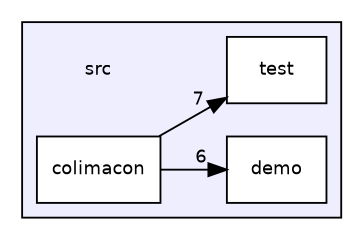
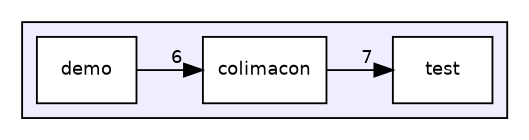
node "src": removed
edge "colimacon" -> "demo": reversed
